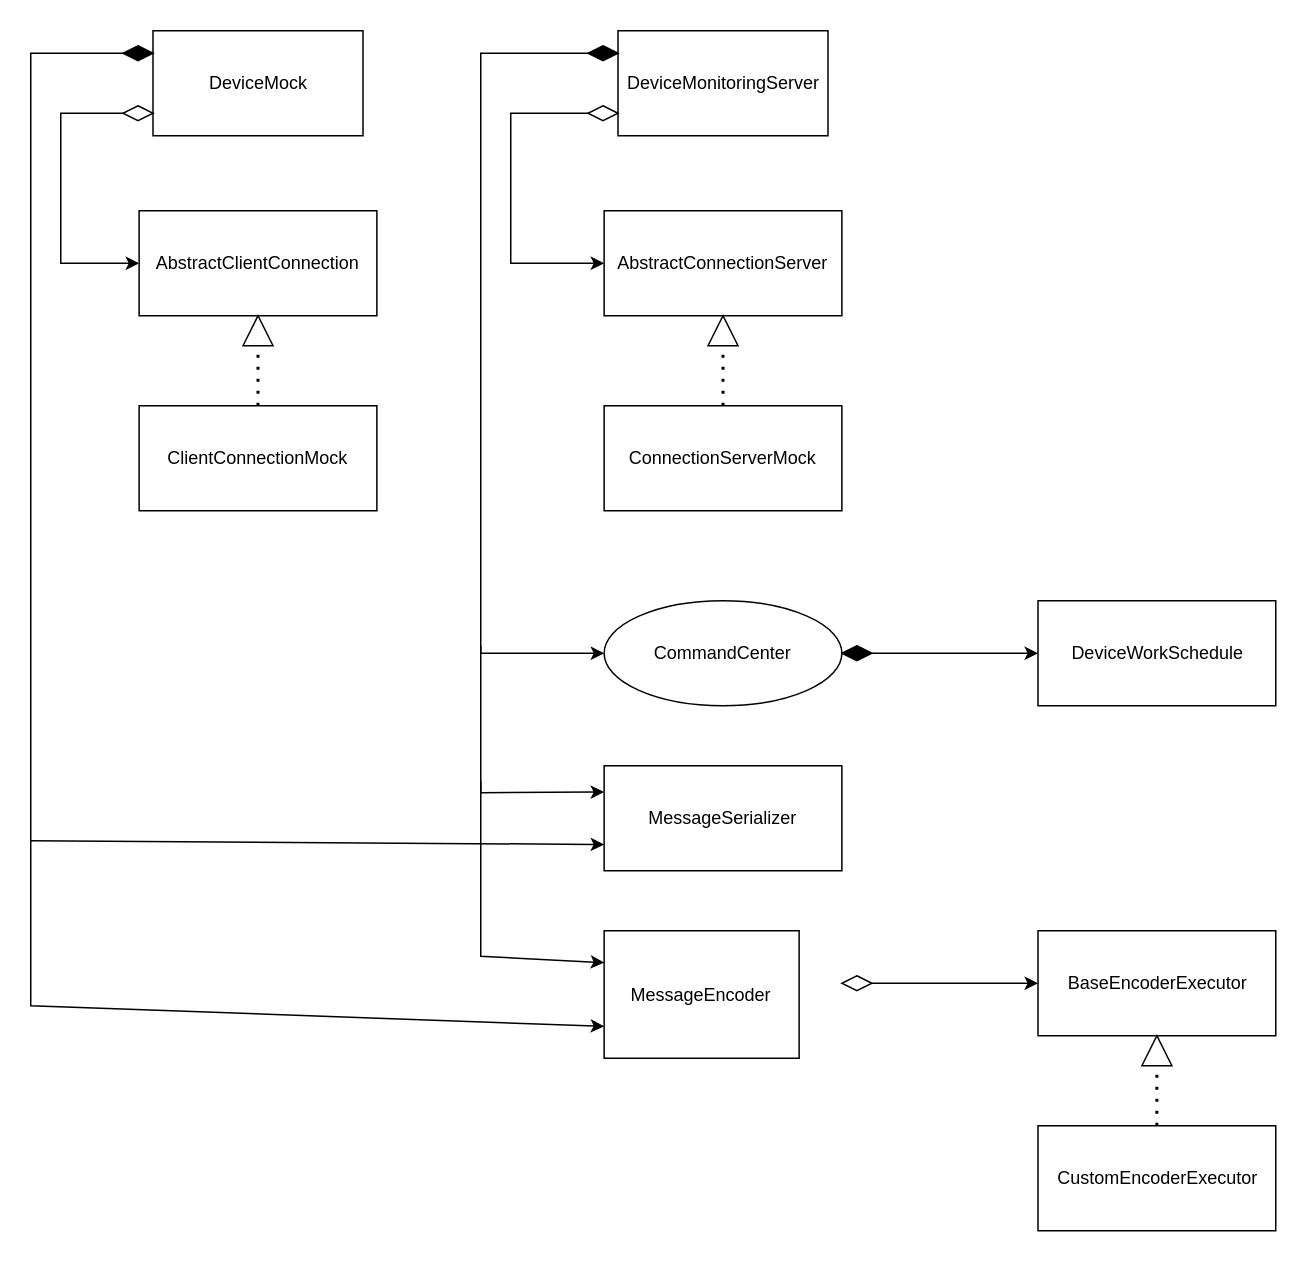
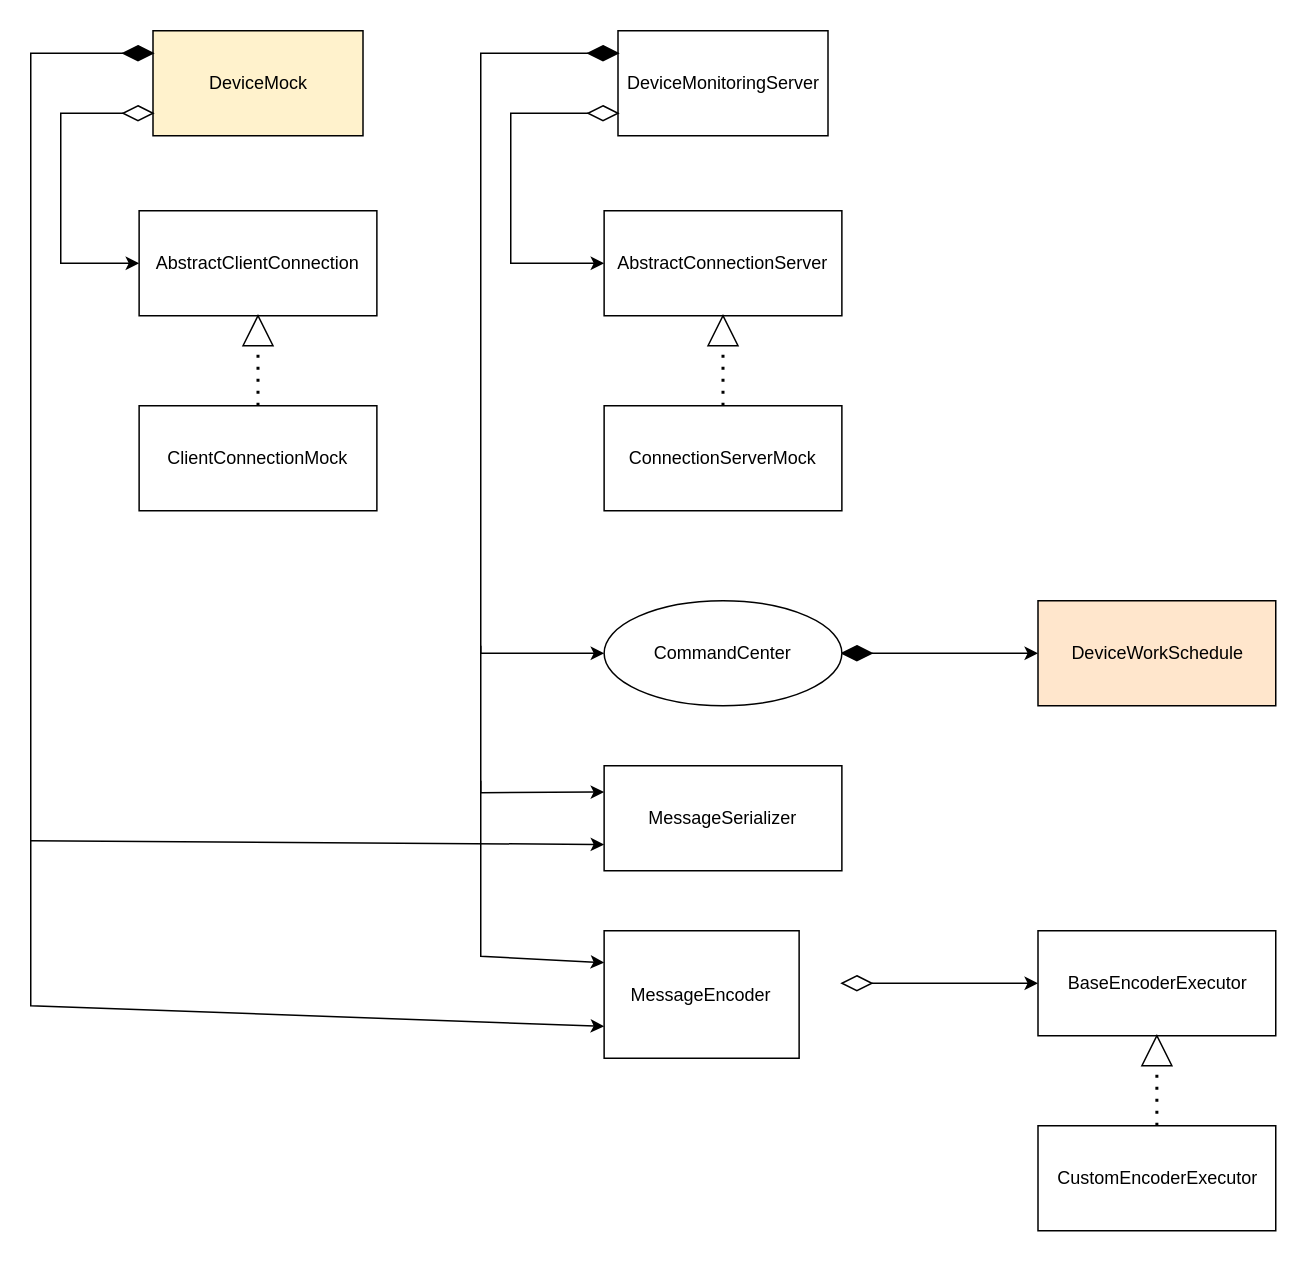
node "DeviceMock": fillcolor #ffffff -> #fff2cc
node "DeviceWorkSchedule": fillcolor #ffffff -> #ffe6cc
